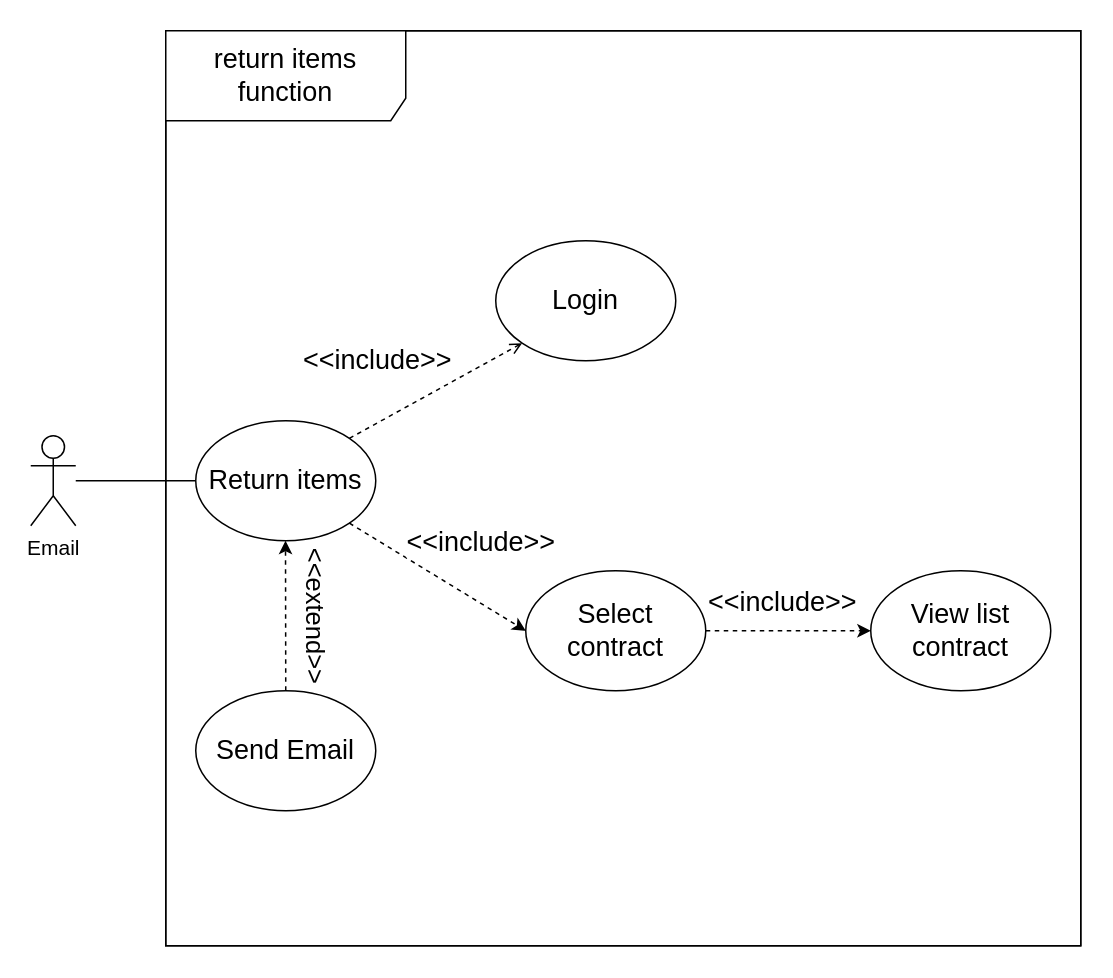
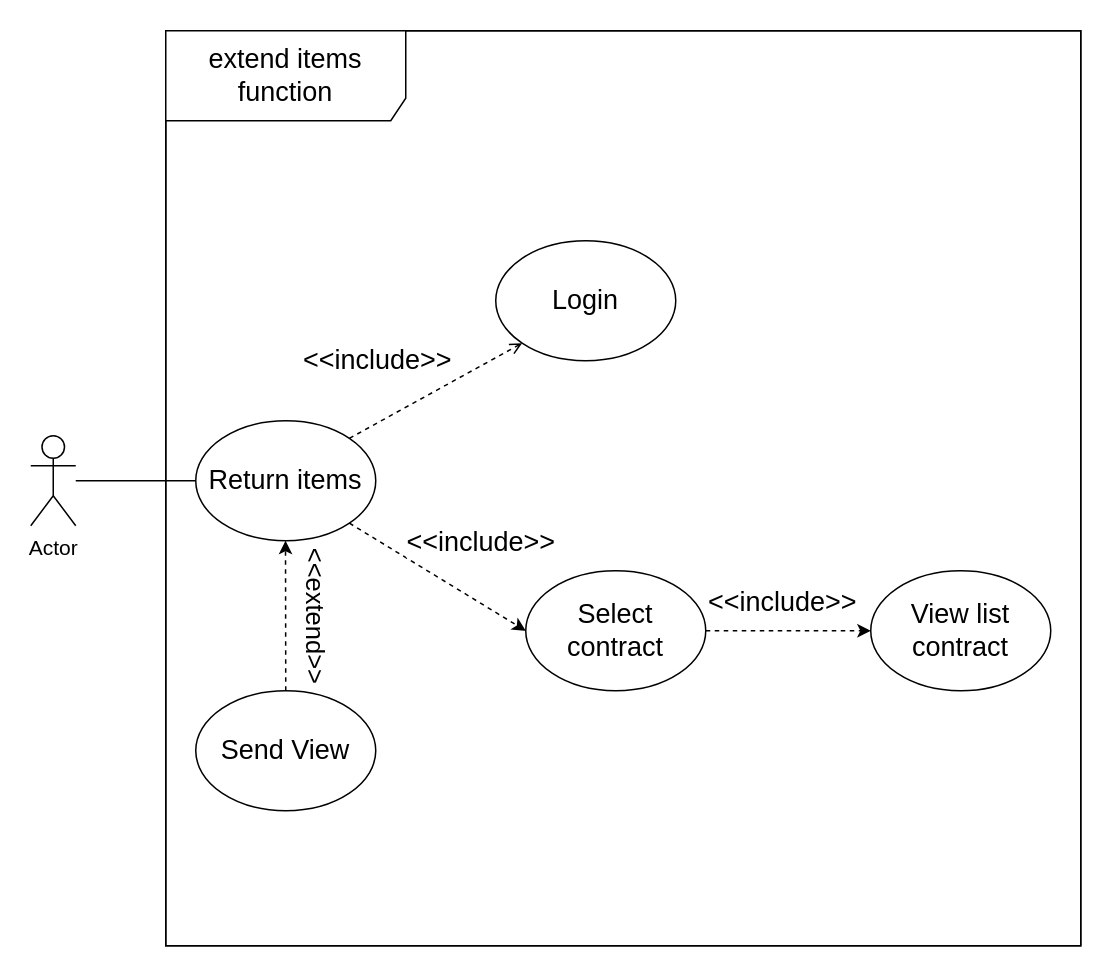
node "return items function": label "return items function" -> "extend items function"
node "Email": label "Email" -> "Actor"
node "Send Email": label "Send Email" -> "Send View"
